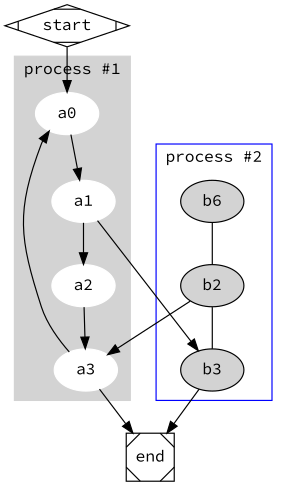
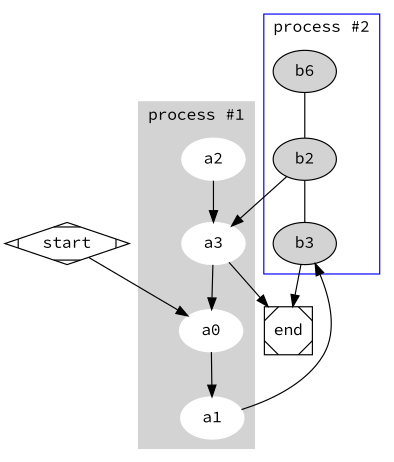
edge "a1" -> "a2": removed
